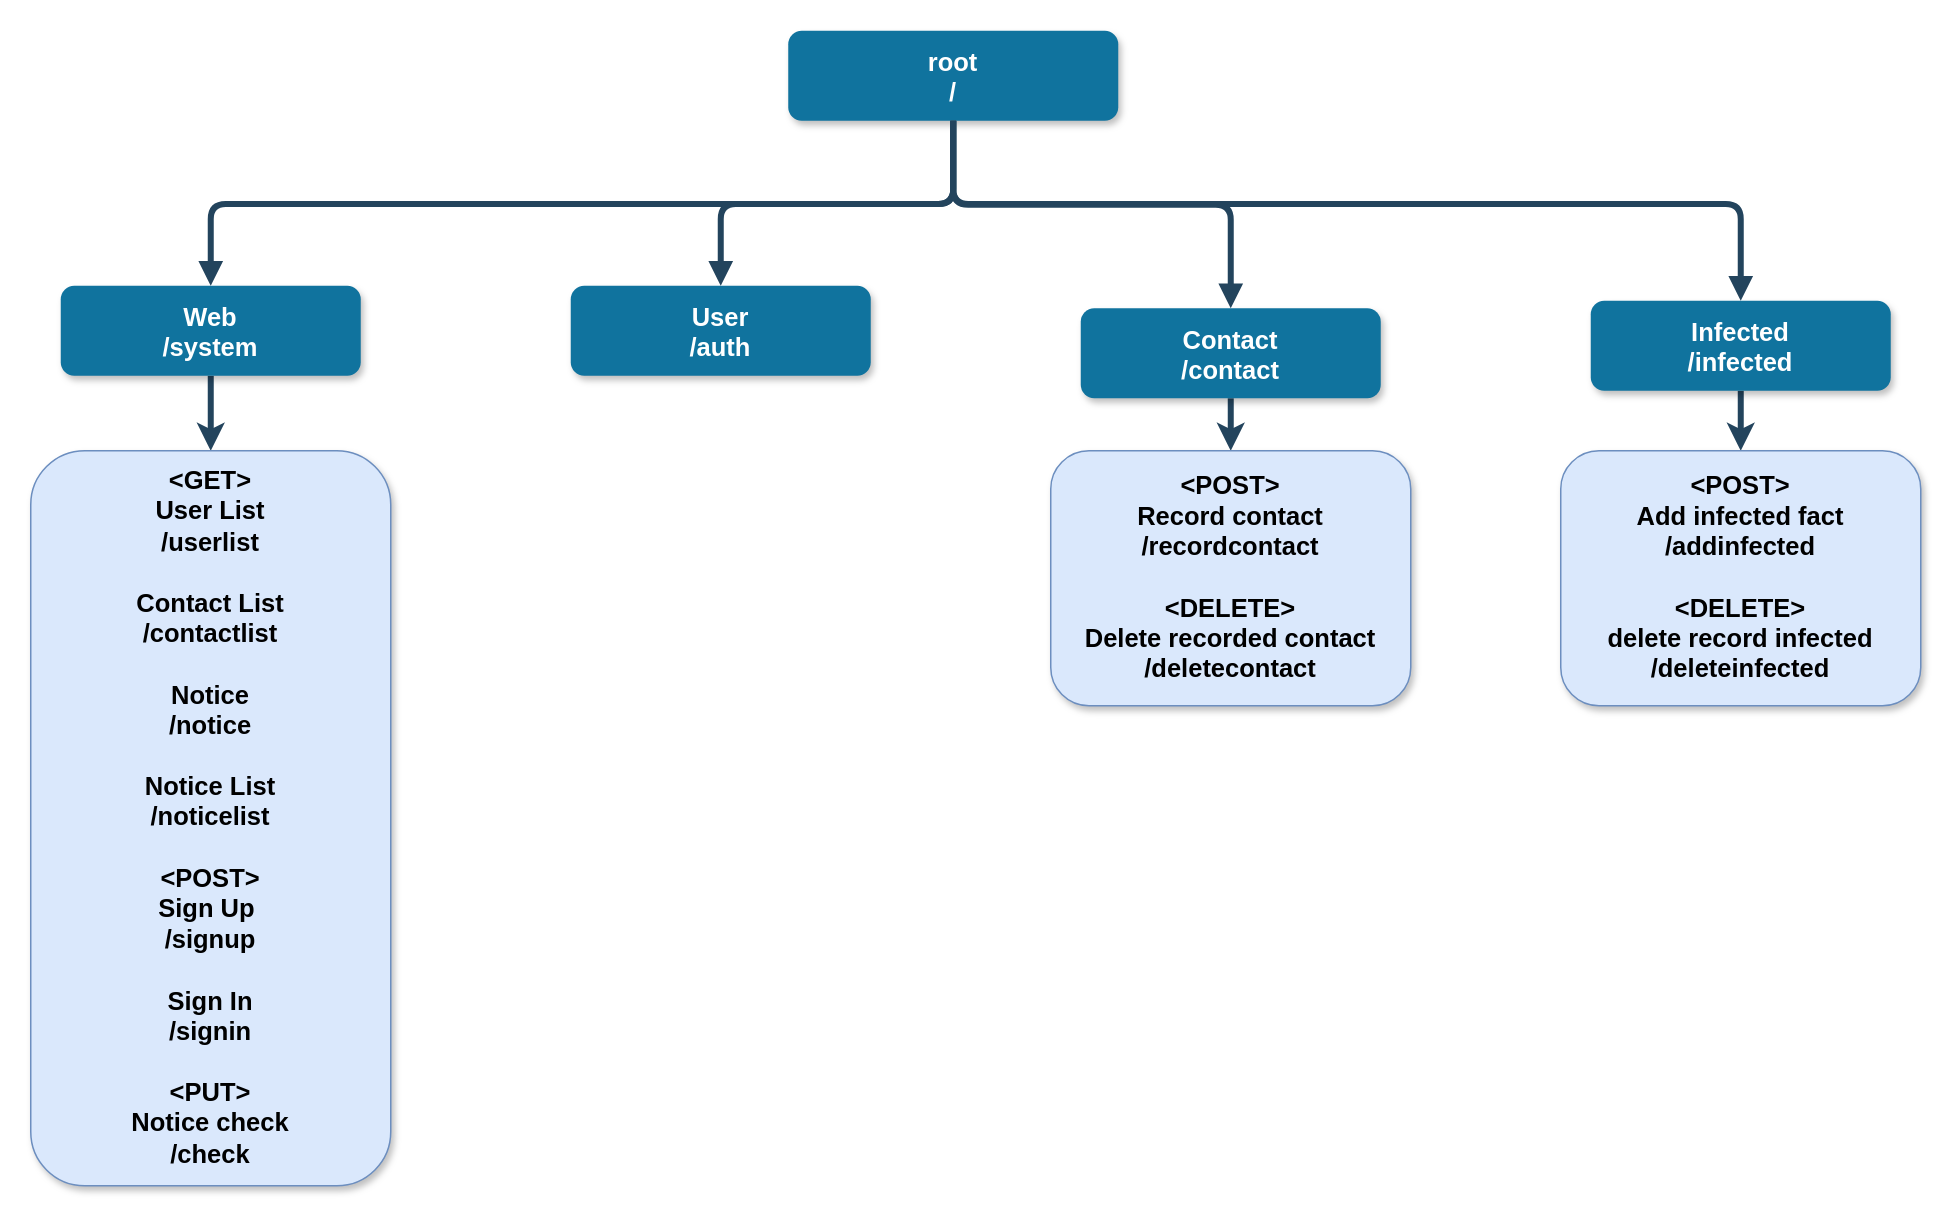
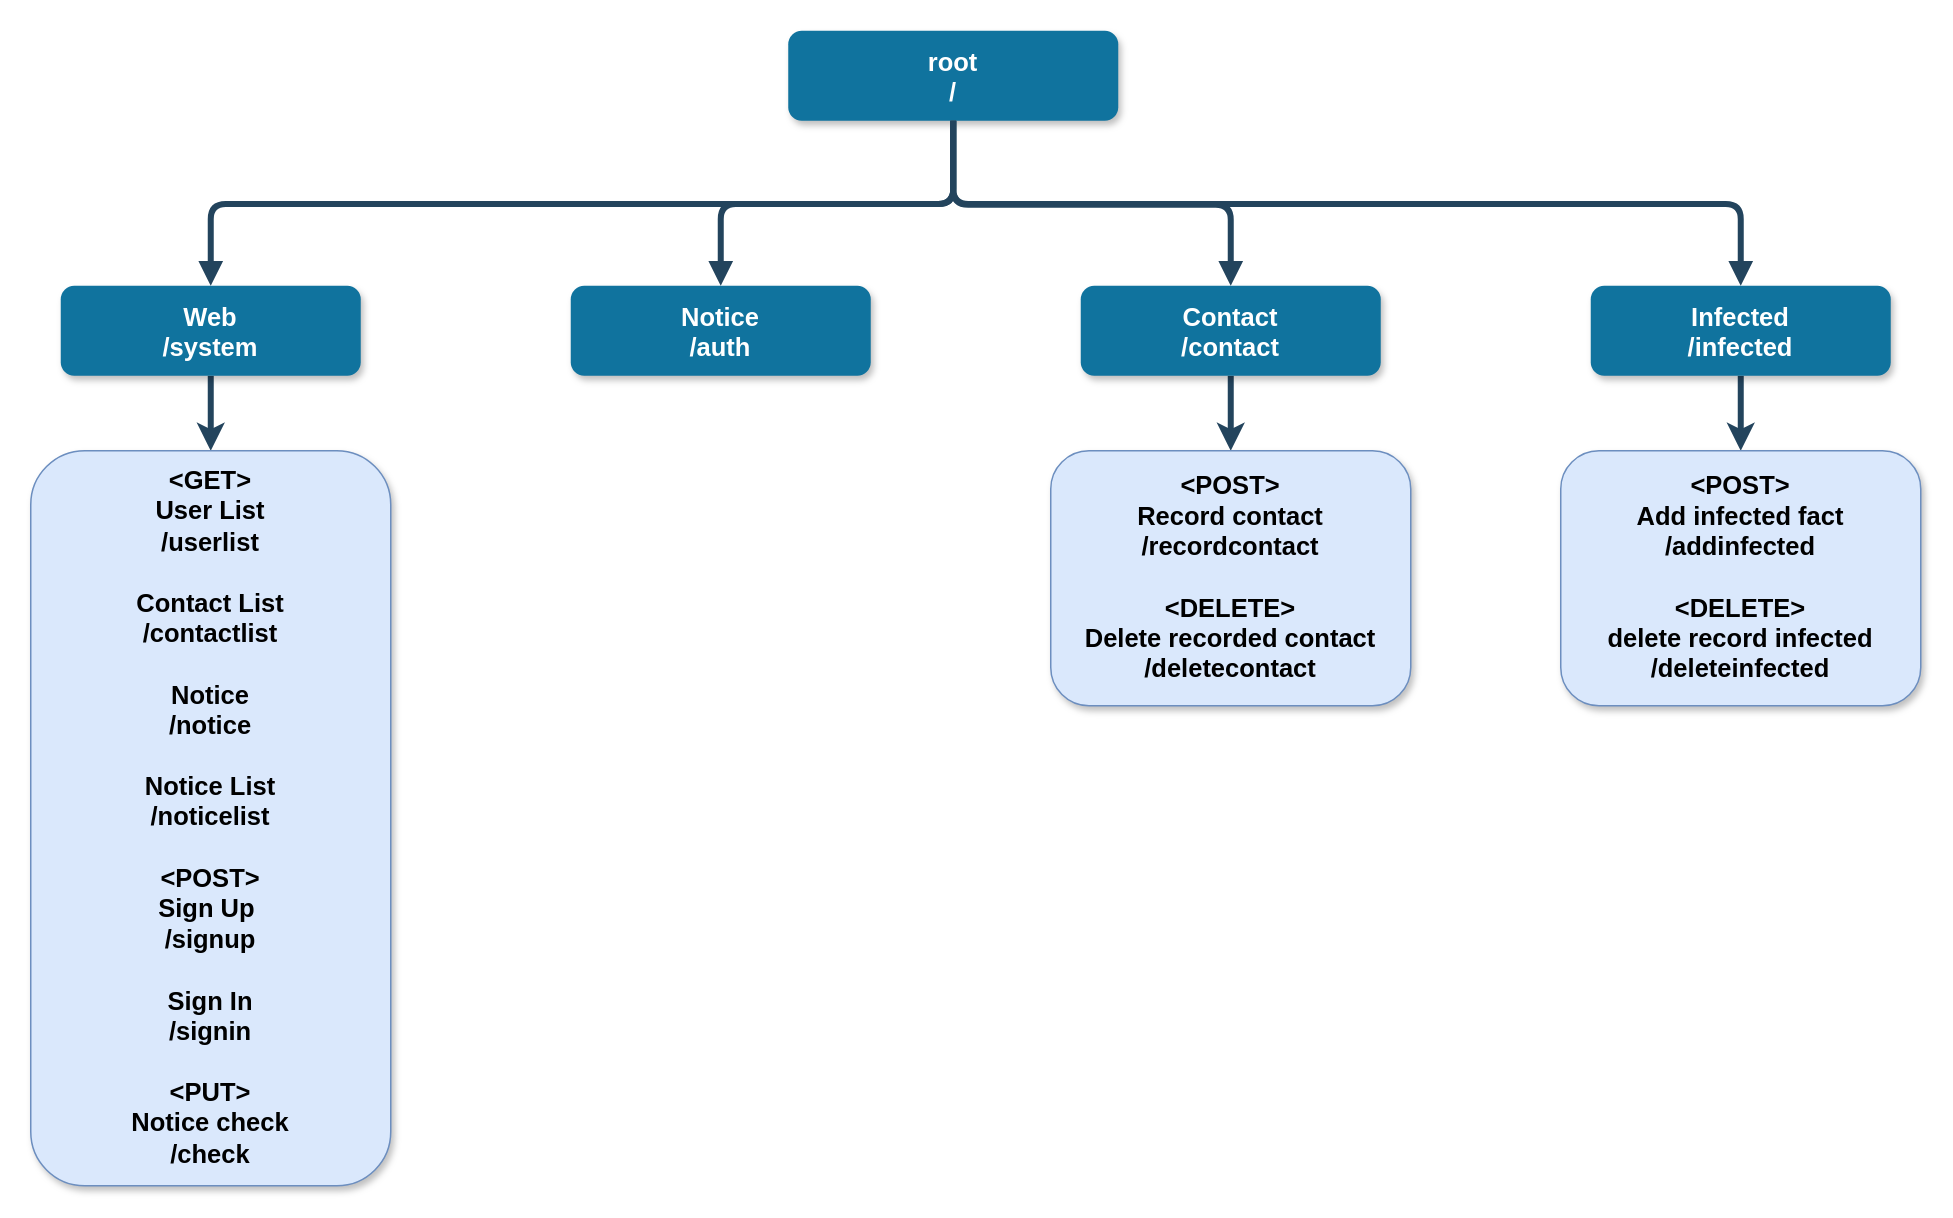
node "User /auth": label "User /auth" -> "Notice /auth"
node "Infected /infected": moved (1741, 346) -> (1741, 331)
node "Contact /contact": moved (1231, 353) -> (1231, 331)
